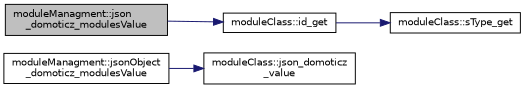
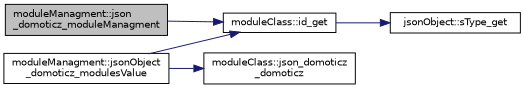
node "moduleManagment::json _domoticz_modulesValue": label "moduleManagment::json _domoticz_modulesValue" -> "moduleManagment::json _domoticz_moduleManagment"
node "moduleClass::sType_get": label "moduleClass::sType_get" -> "jsonObject::sType_get"
edge "moduleManagment::jsonObject _domoticz_modulesValue" -> "moduleClass::id_get": added
node "moduleClass::json_domoticz _value": label "moduleClass::json_domoticz _value" -> "moduleClass::json_domoticz _domoticz"
